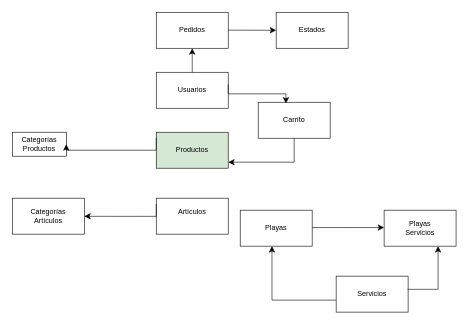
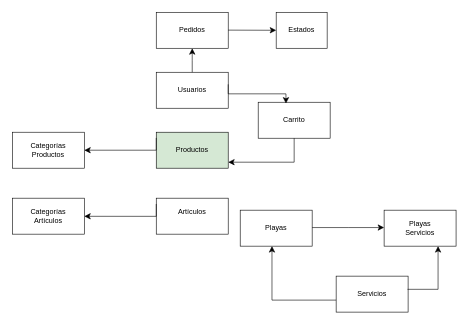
node "Estados": size 72x36 -> 51x36
node "Categorías Productos": size 54x24 -> 72x36
